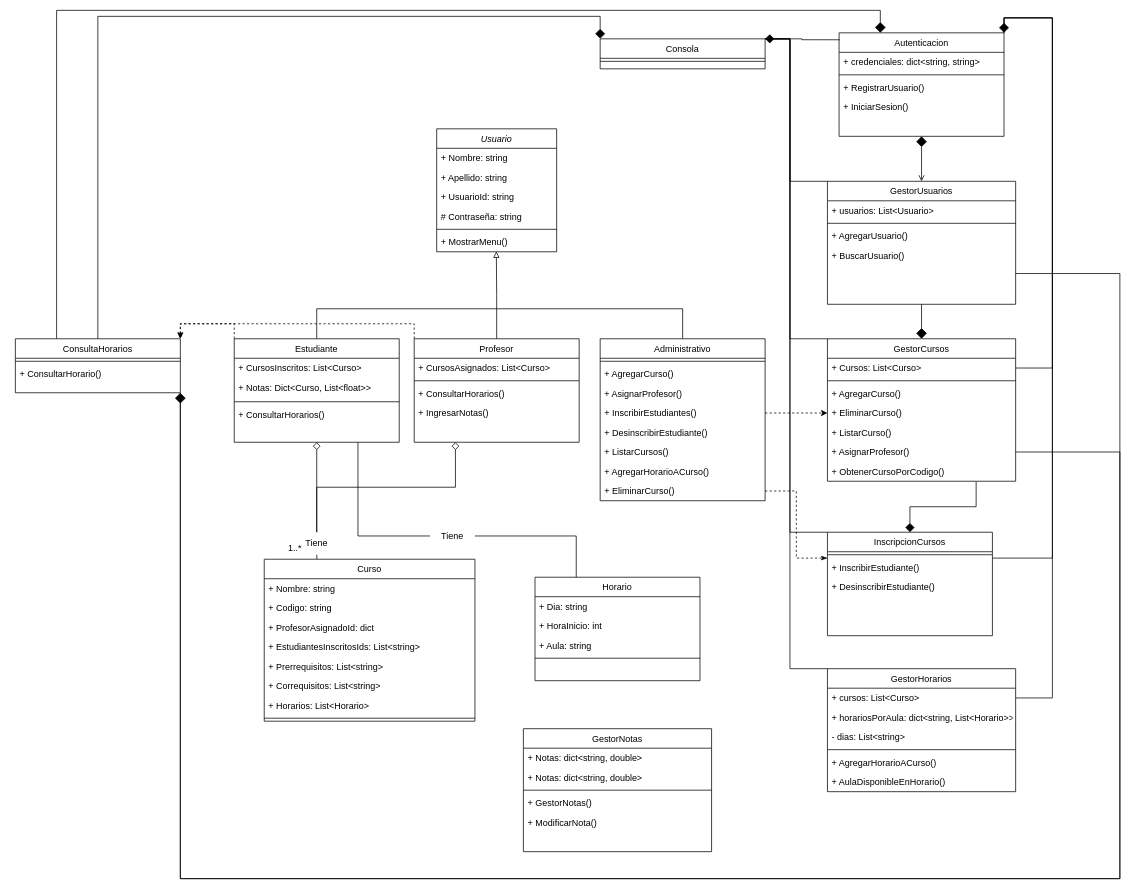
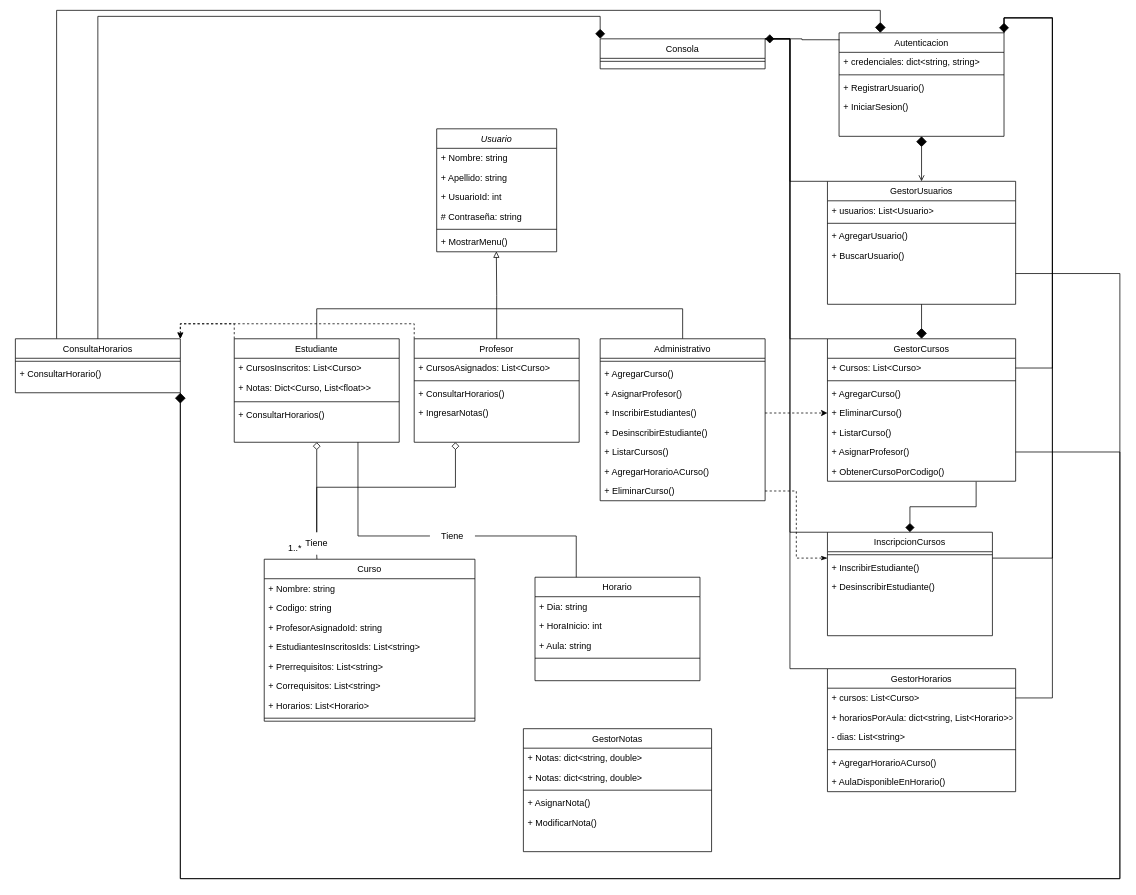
node "+ UsuarioId: string": label "+ UsuarioId: string" -> "+ UsuarioId: int"
node "+ ProfesorAsignadoId: dict": label "+ ProfesorAsignadoId: dict" -> "+ ProfesorAsignadoId: string"
node "+ GestorNotas()": label "+ GestorNotas()" -> "+ AsignarNota()"
